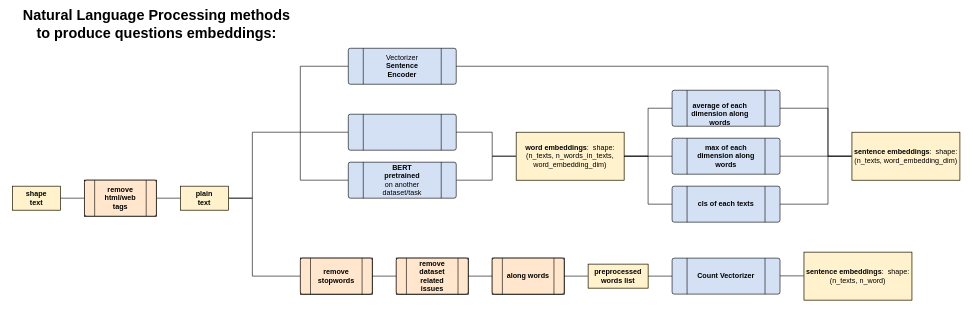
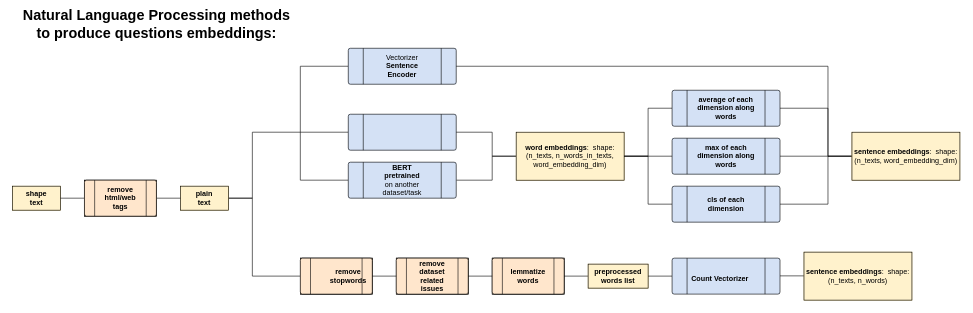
node "average of each dimension along words": moved (720, 114) -> (726, 108)
node "cls of each texts": label "cls of each texts" -> "cls of each dimension"
node "remove stopwords": moved (336, 276) -> (348, 276)
node "along words": label "along words" -> "lemmatize words"
node "Count Vectorizer": moved (726, 276) -> (720, 279)
node "sentence embeddings: shape: (n_texts, n_word)": label "sentence embeddings: shape: (n_texts, n_word)" -> "sentence embeddings: shape: (n_texts, n_words)"
